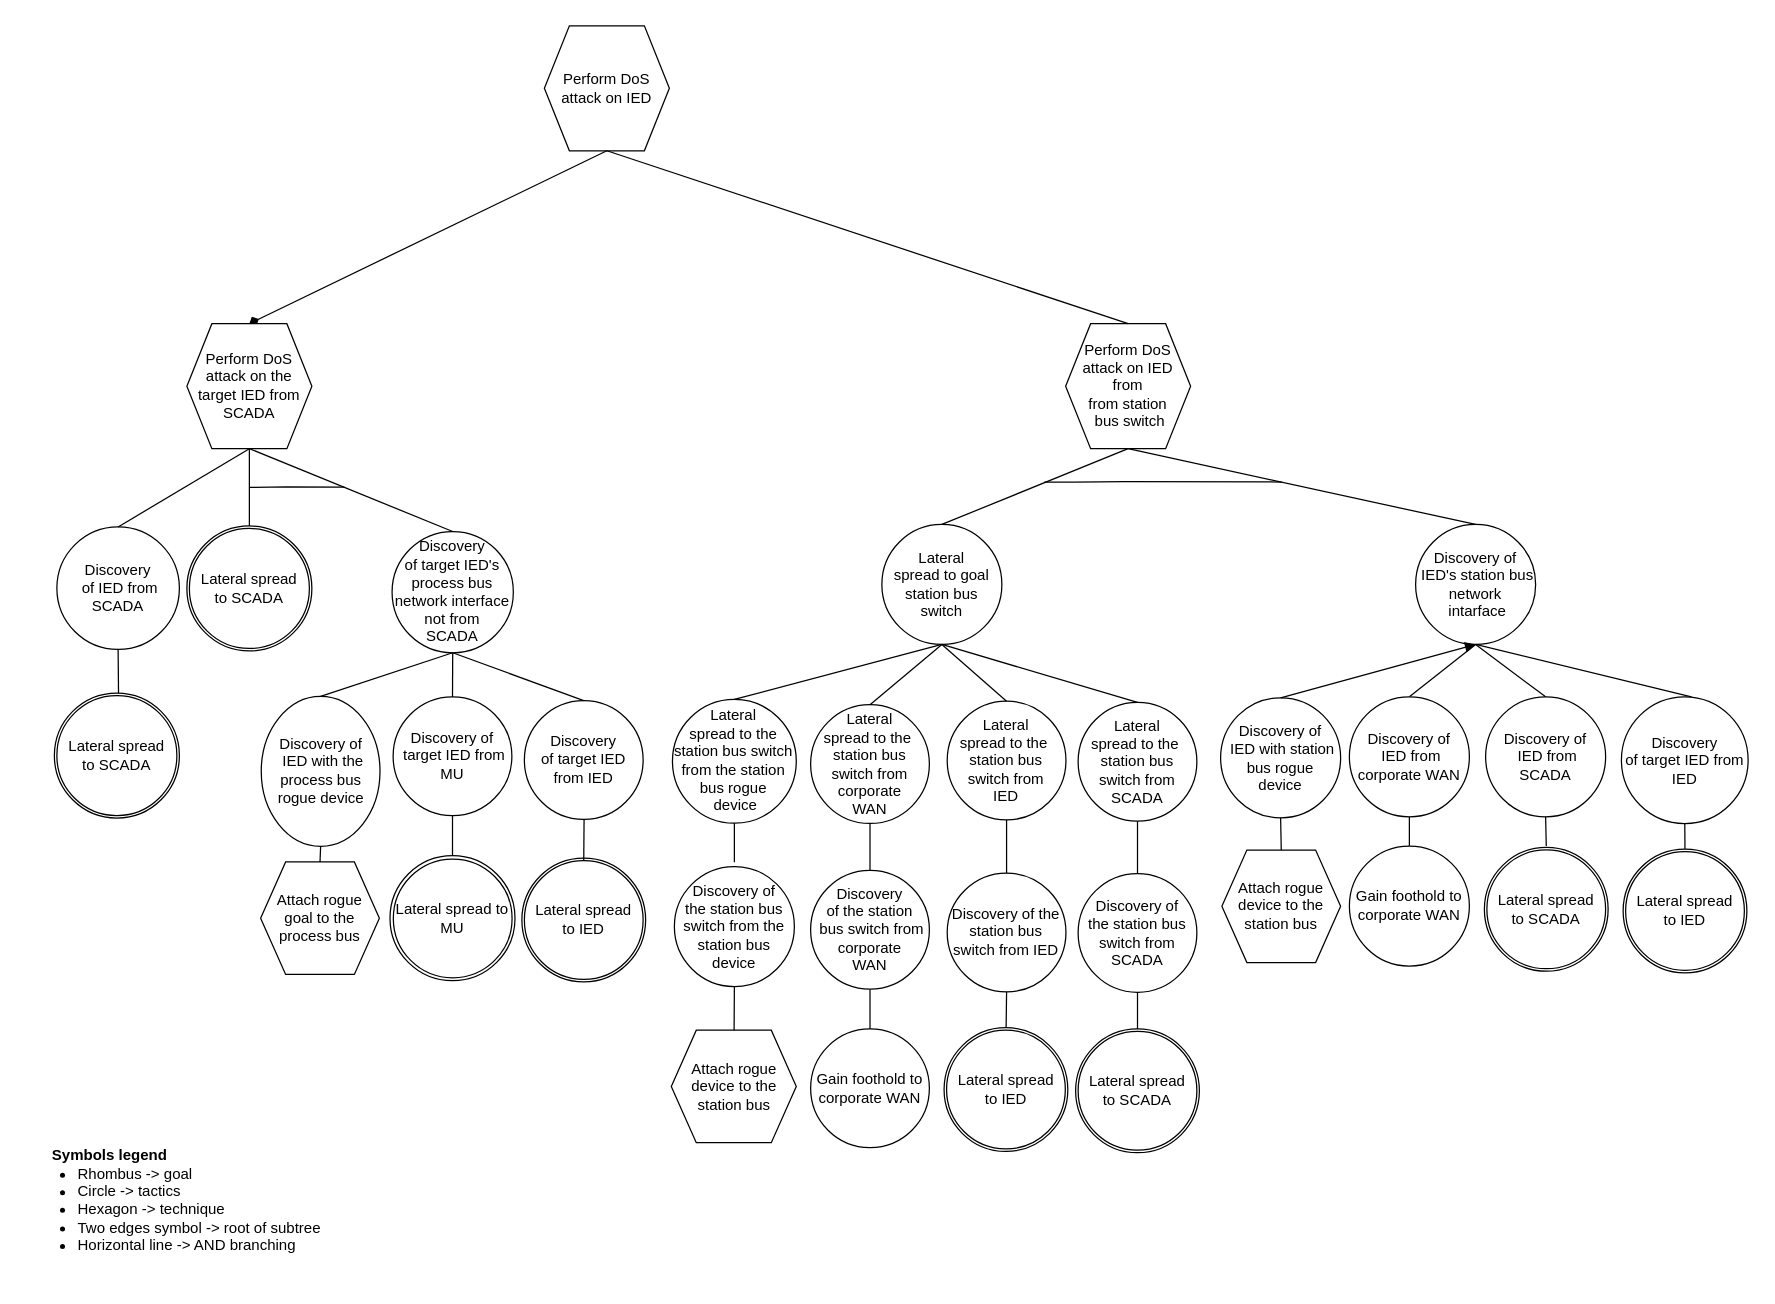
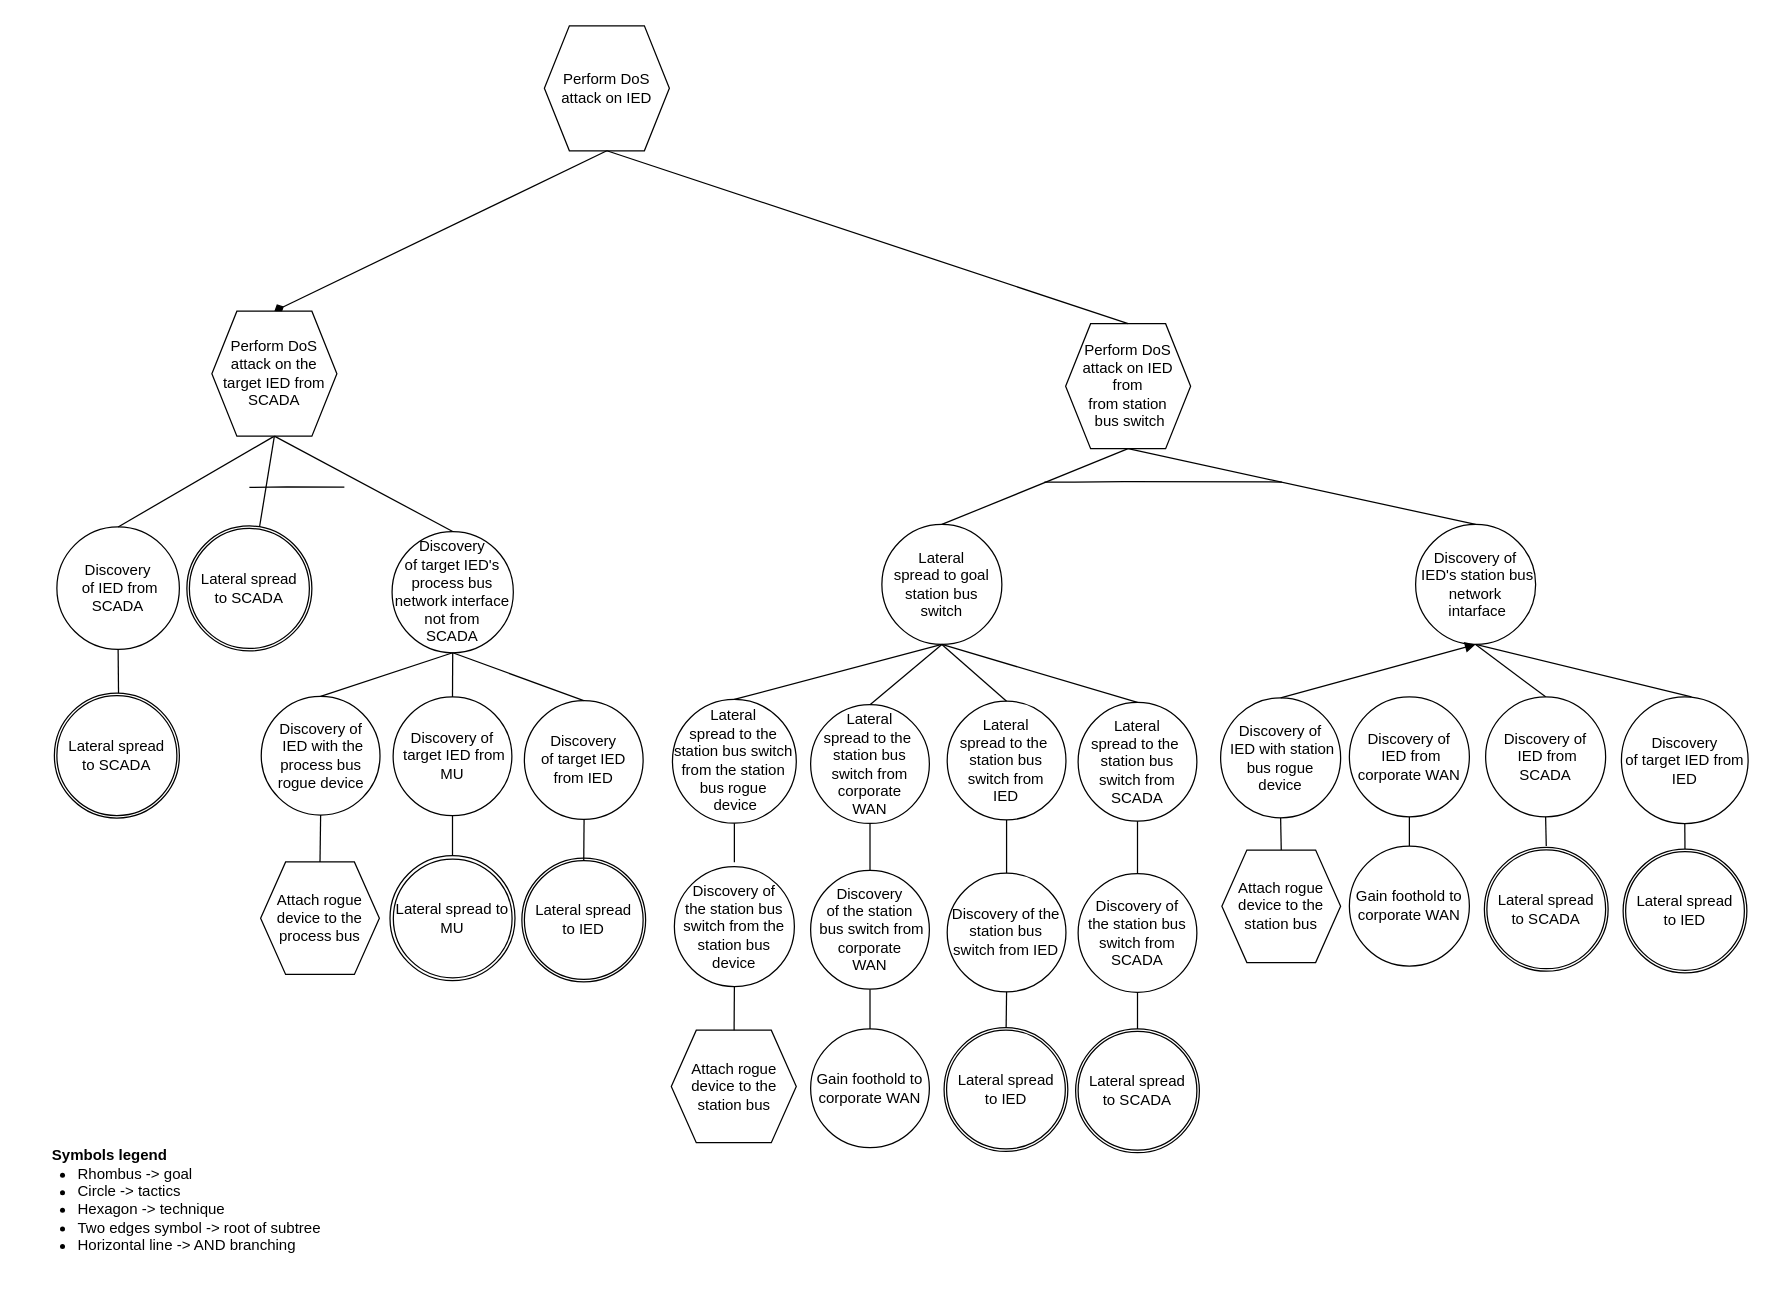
node "Perform DoS attack on the target IED from SCADA": moved (249, 386) -> (274, 374)
edge "Discovery of IED's station bus network intarface" -- "Discovery of IED from corporate WAN": removed
node "Discovery of IED with the process bus rogue device": size 119x150 -> 119x119
node "Attach rogue goal to the process bus": label "Attach rogue goal to the process bus" -> "Attach rogue device to the process bus"
